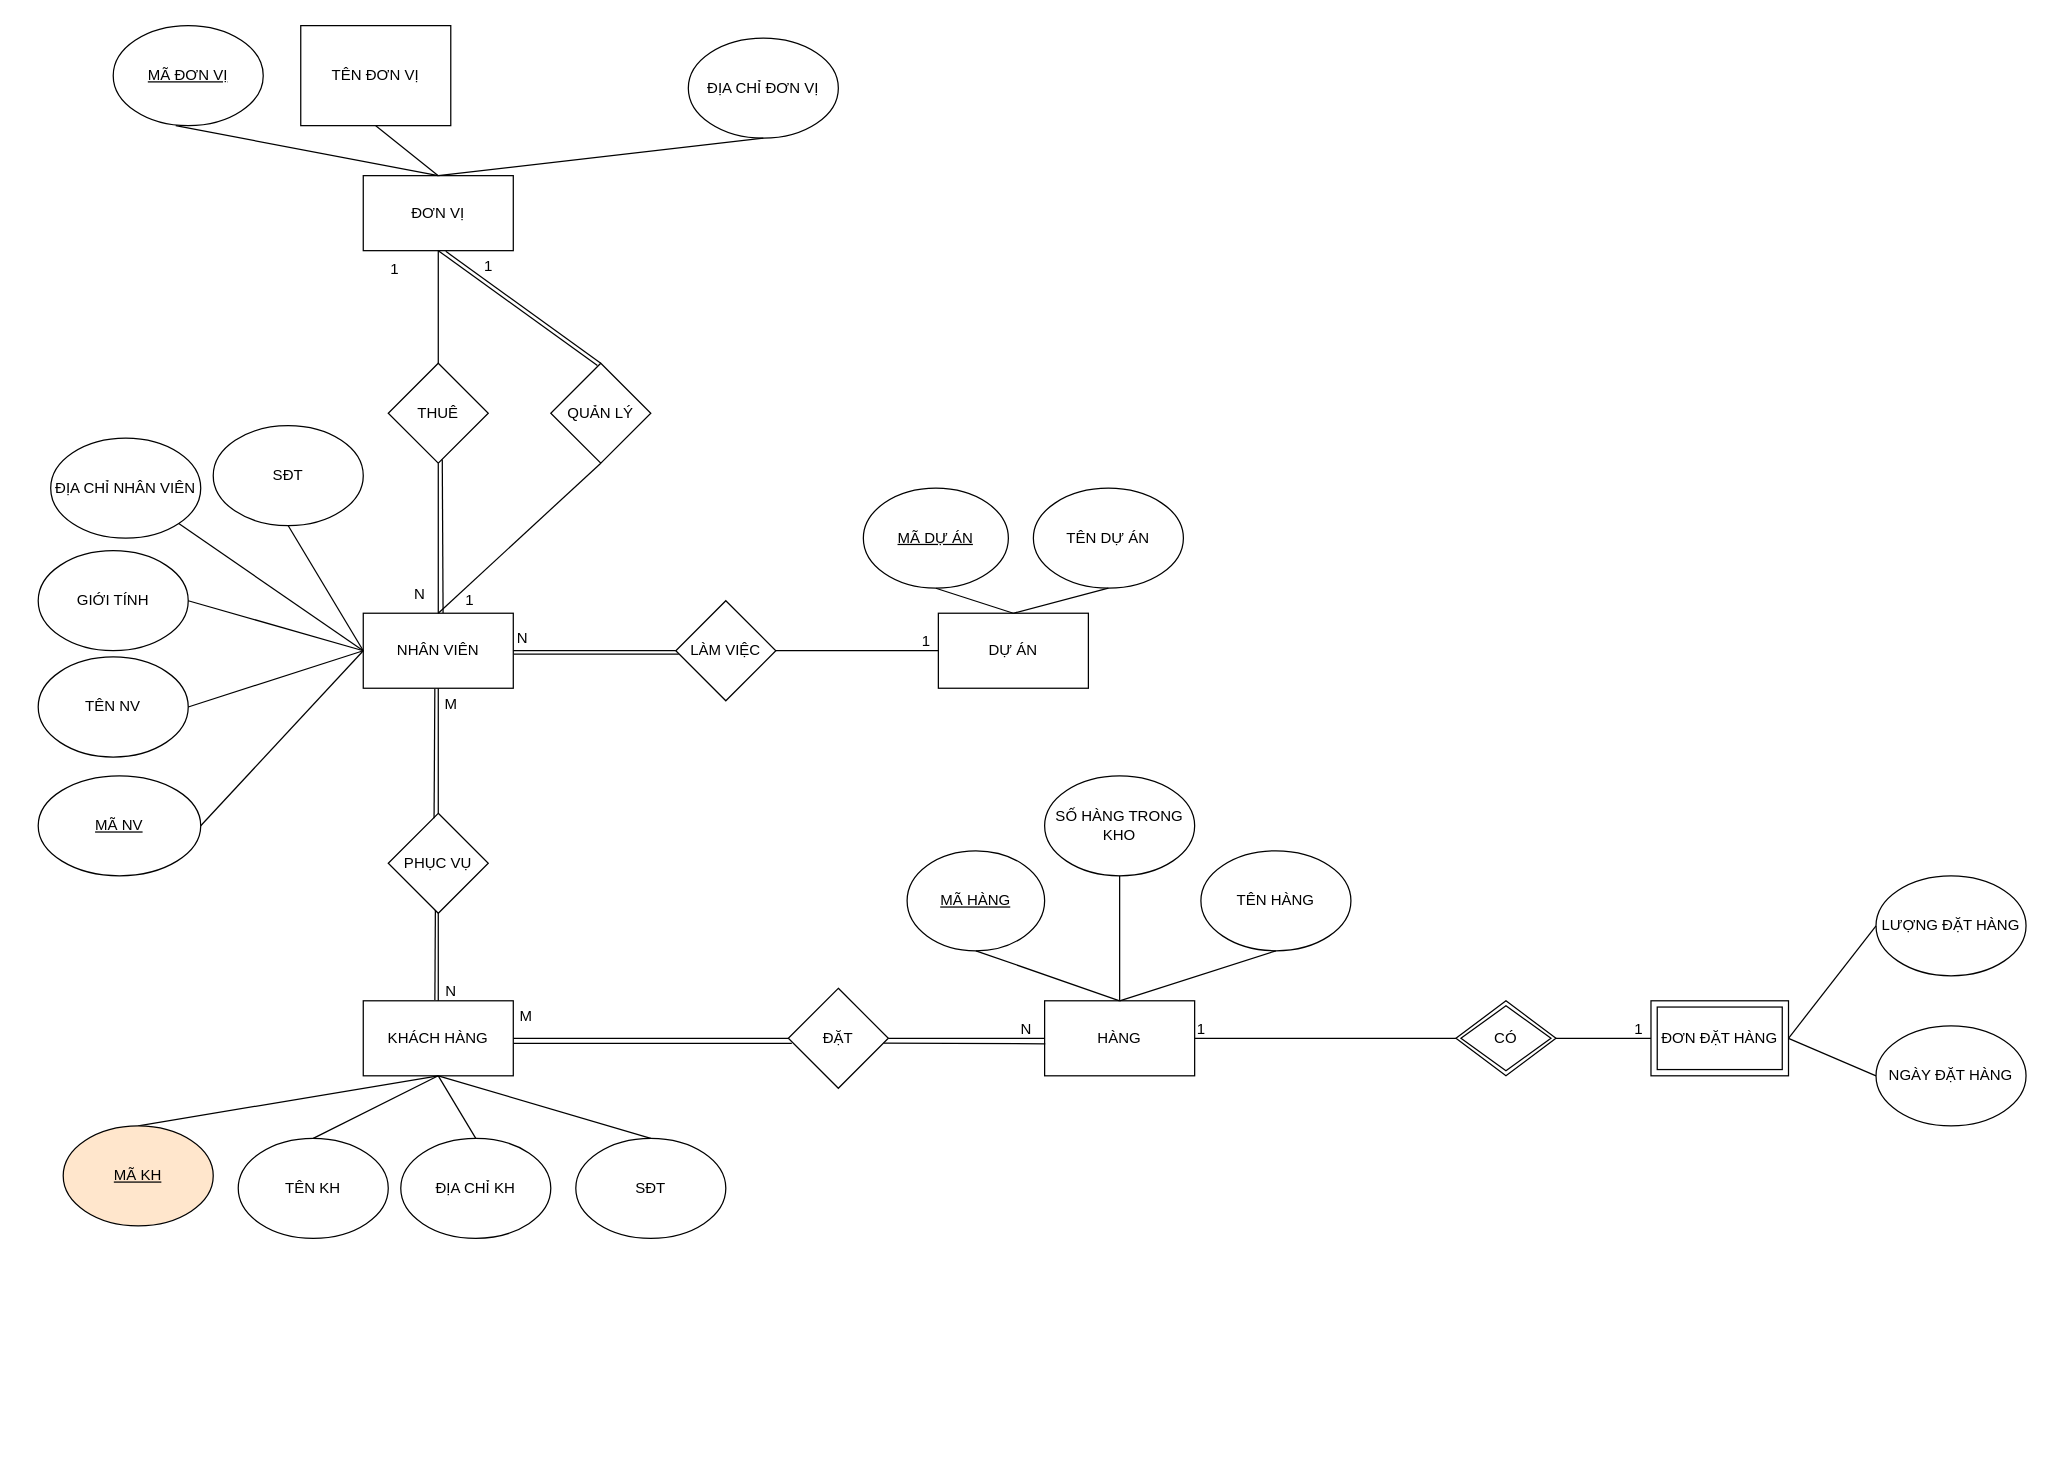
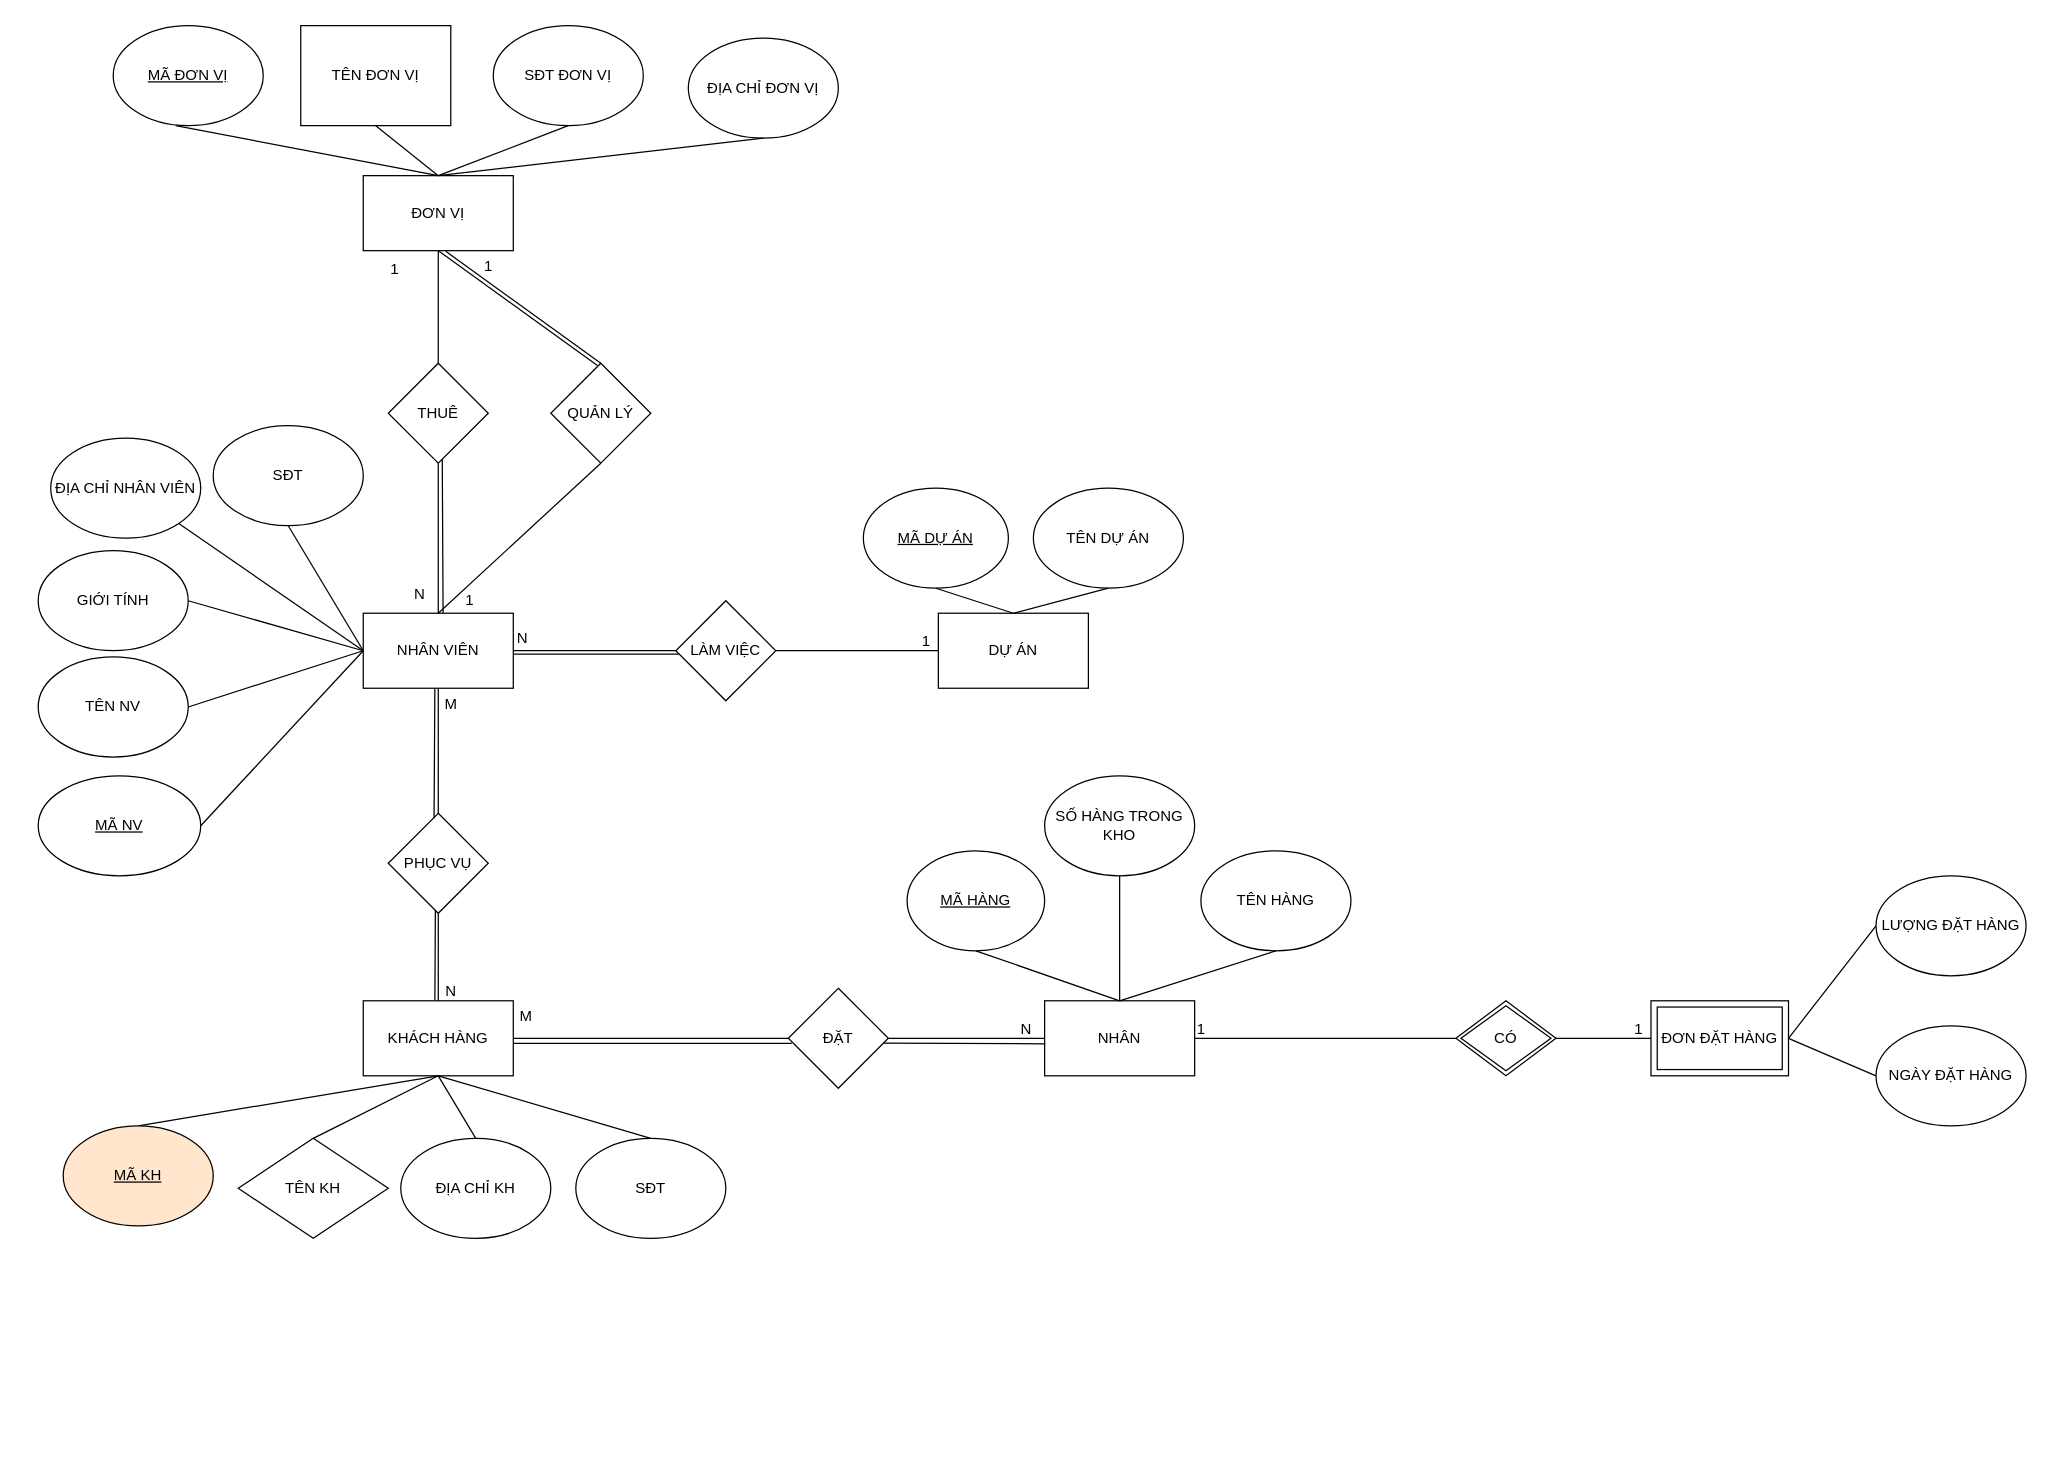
node "SĐT ĐƠN VỊ": added
edge "SĐT ĐƠN VỊ" -- "ĐƠN VỊ": added
node "HÀNG": label "HÀNG" -> "NHÂN"
node "TÊN KH": shape ellipse -> diamond
